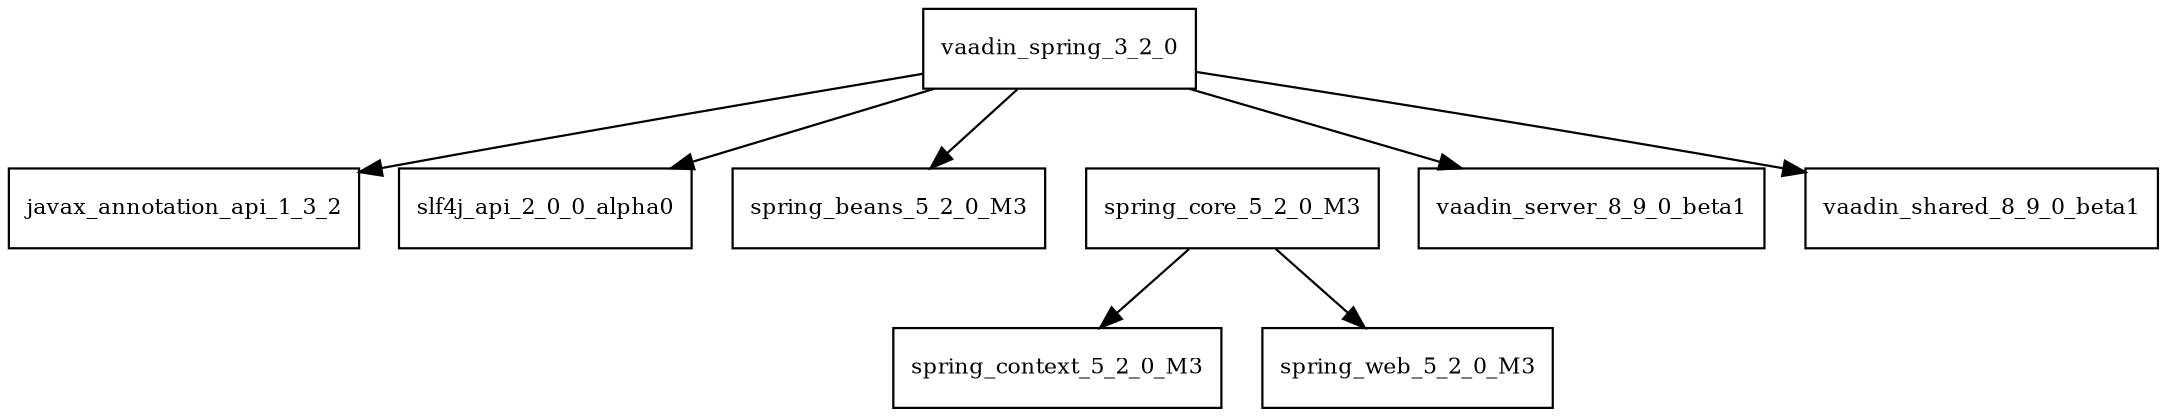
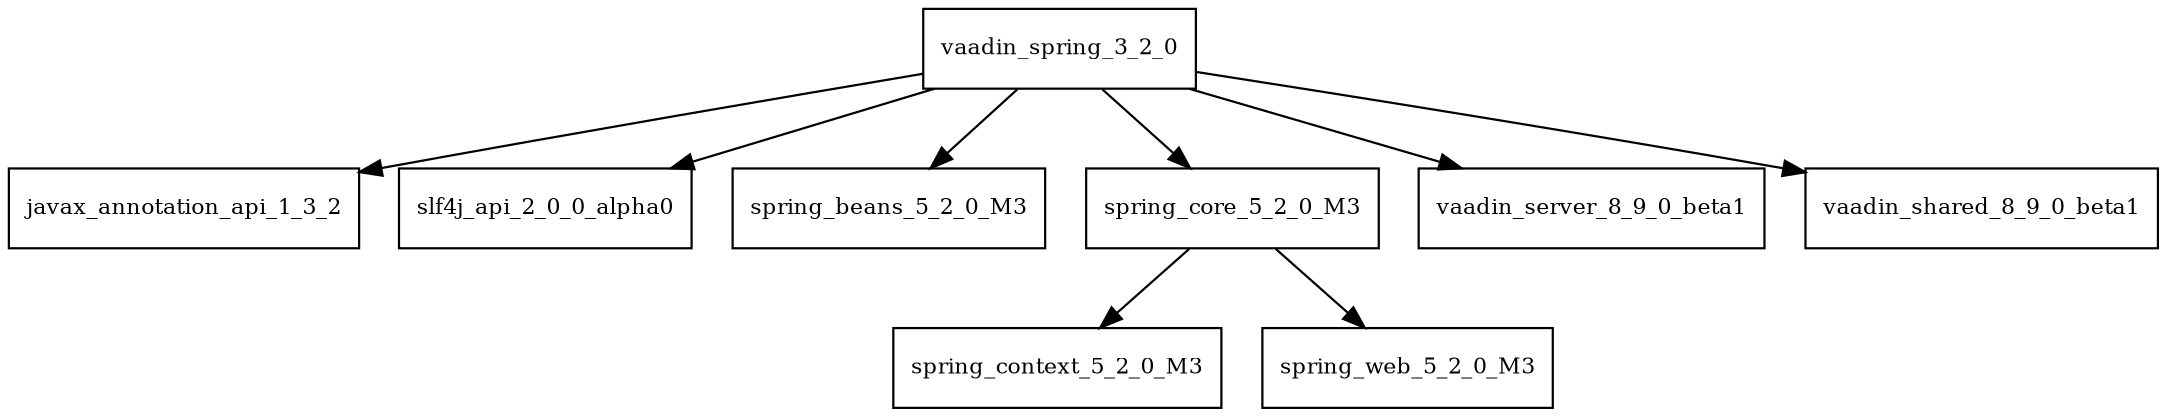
edge "vaadin_spring_3_2_0" -> "spring_core_5_2_0_M3": added
